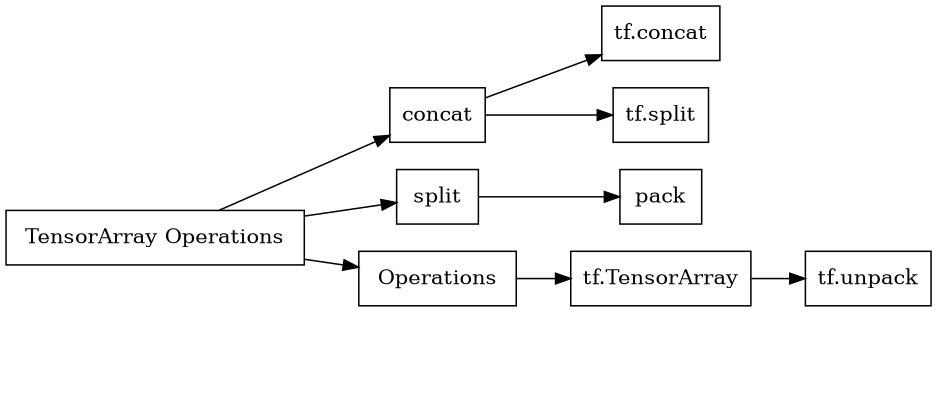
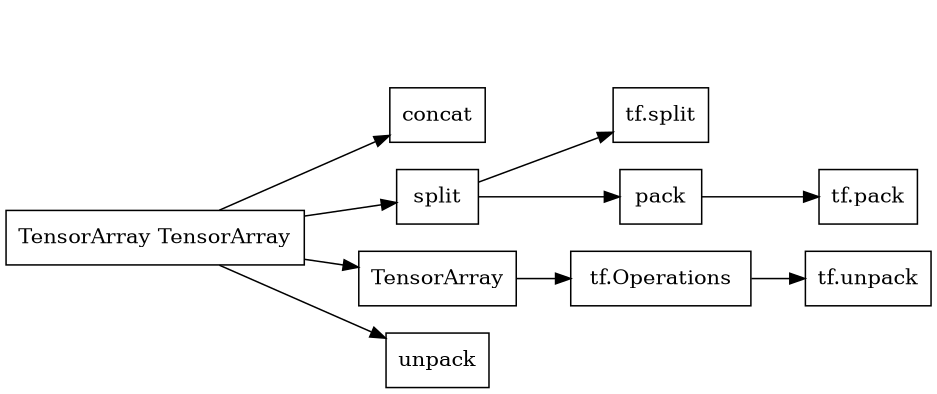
node "tf.concat": removed
edge "concat" -> "tf.split": now "split" -> "tf.split"
node "tf.pack": added
node "TensorArray Operations": label "TensorArray Operations" -> "TensorArray TensorArray"
node "Operations": label "Operations" -> "TensorArray"
node "tf.TensorArray": label "tf.TensorArray" -> "tf.Operations"
node "unpack": added
